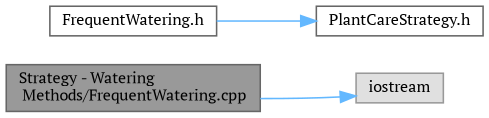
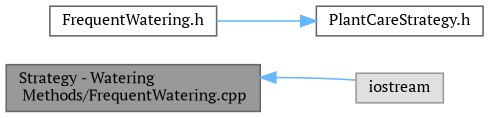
edge "Strategy - Watering Methods/FrequentWatering.cpp" -> "iostream": reversed
